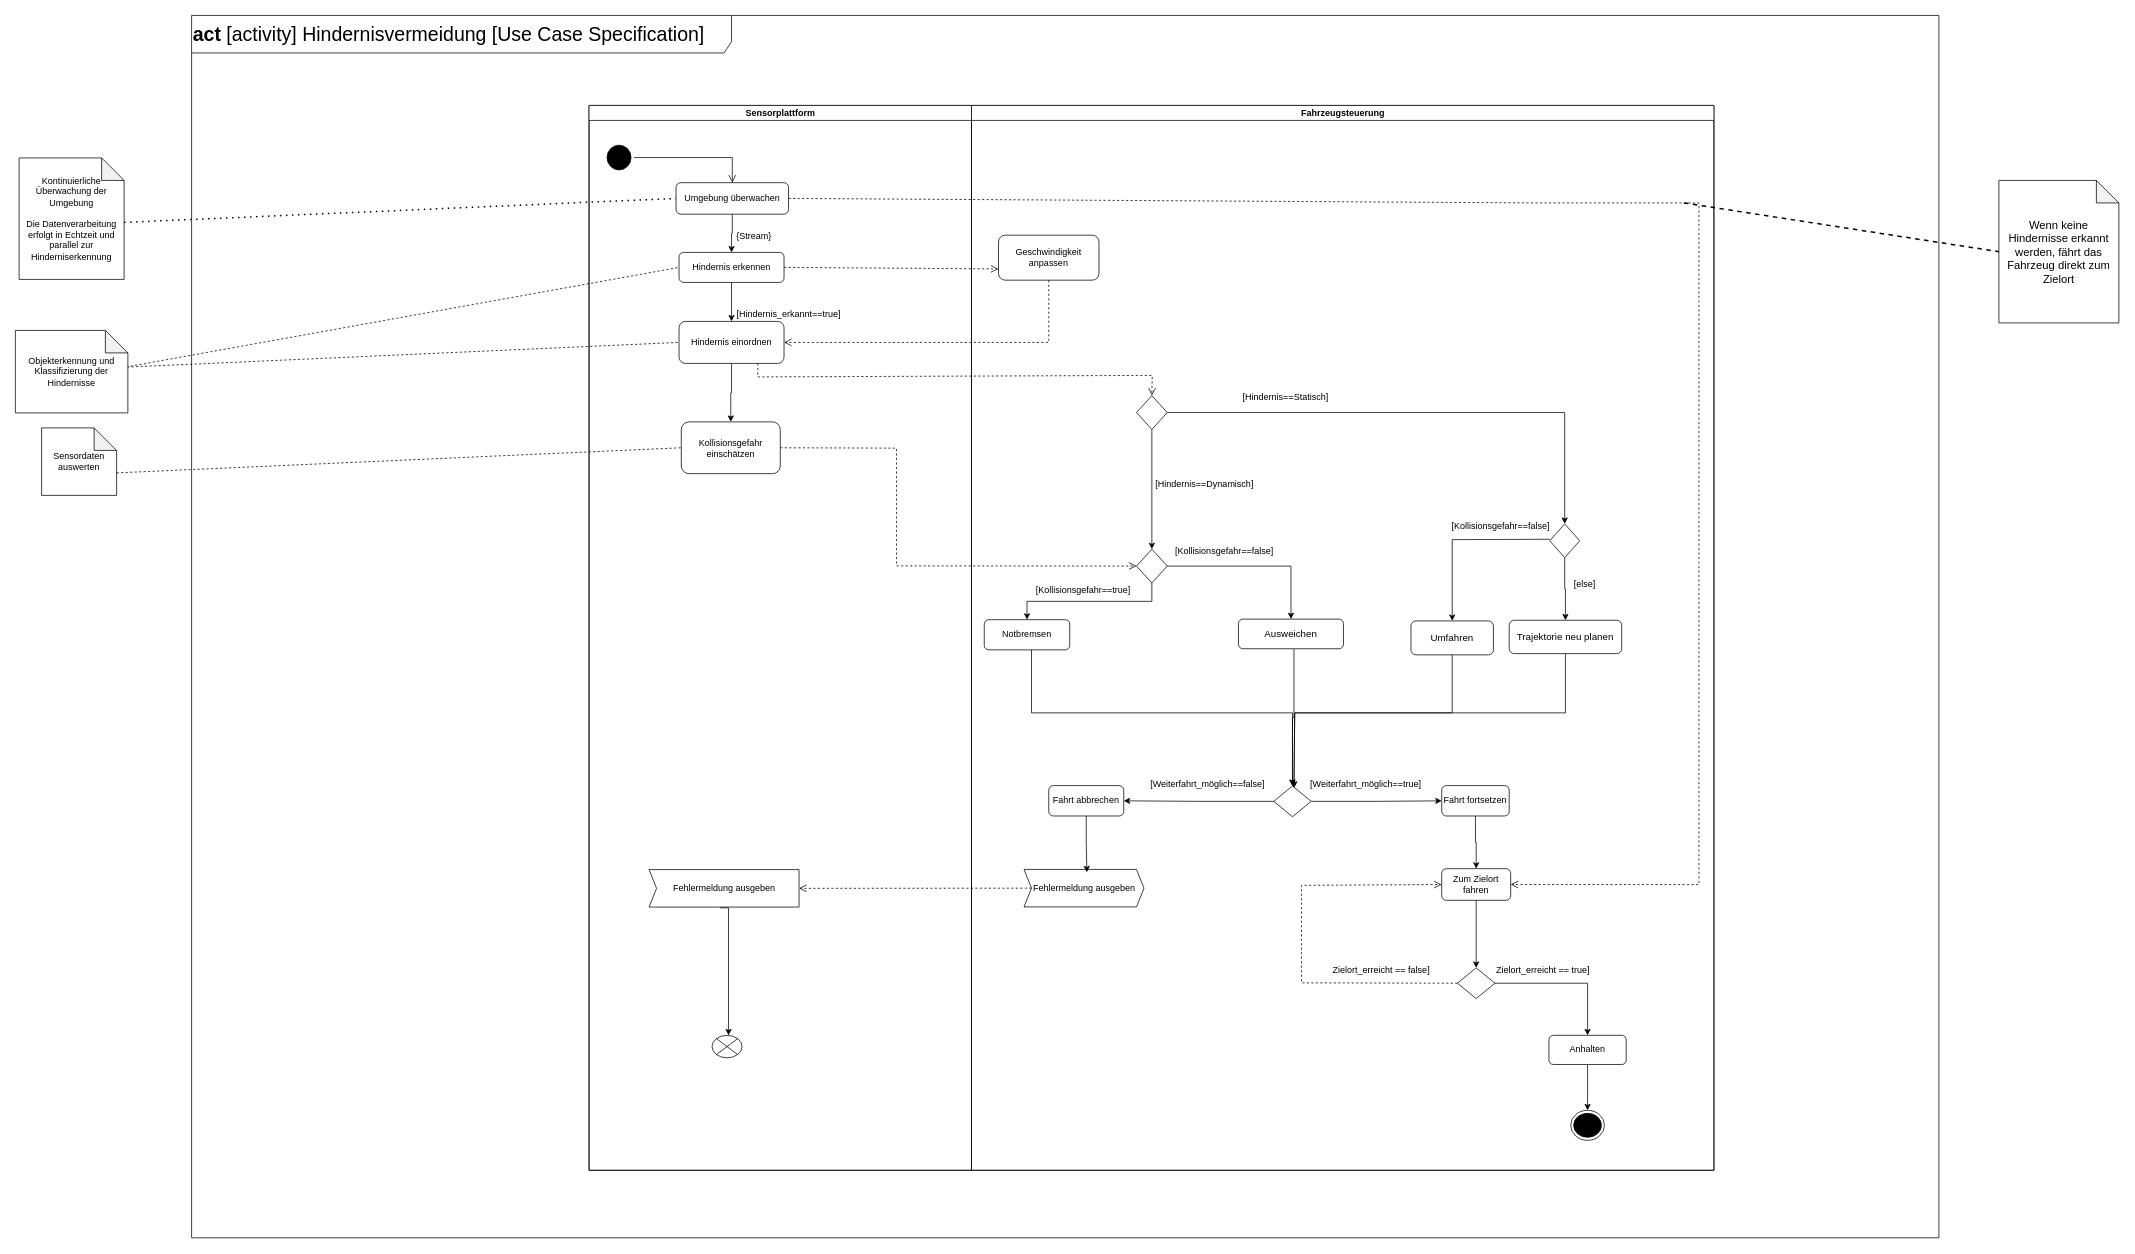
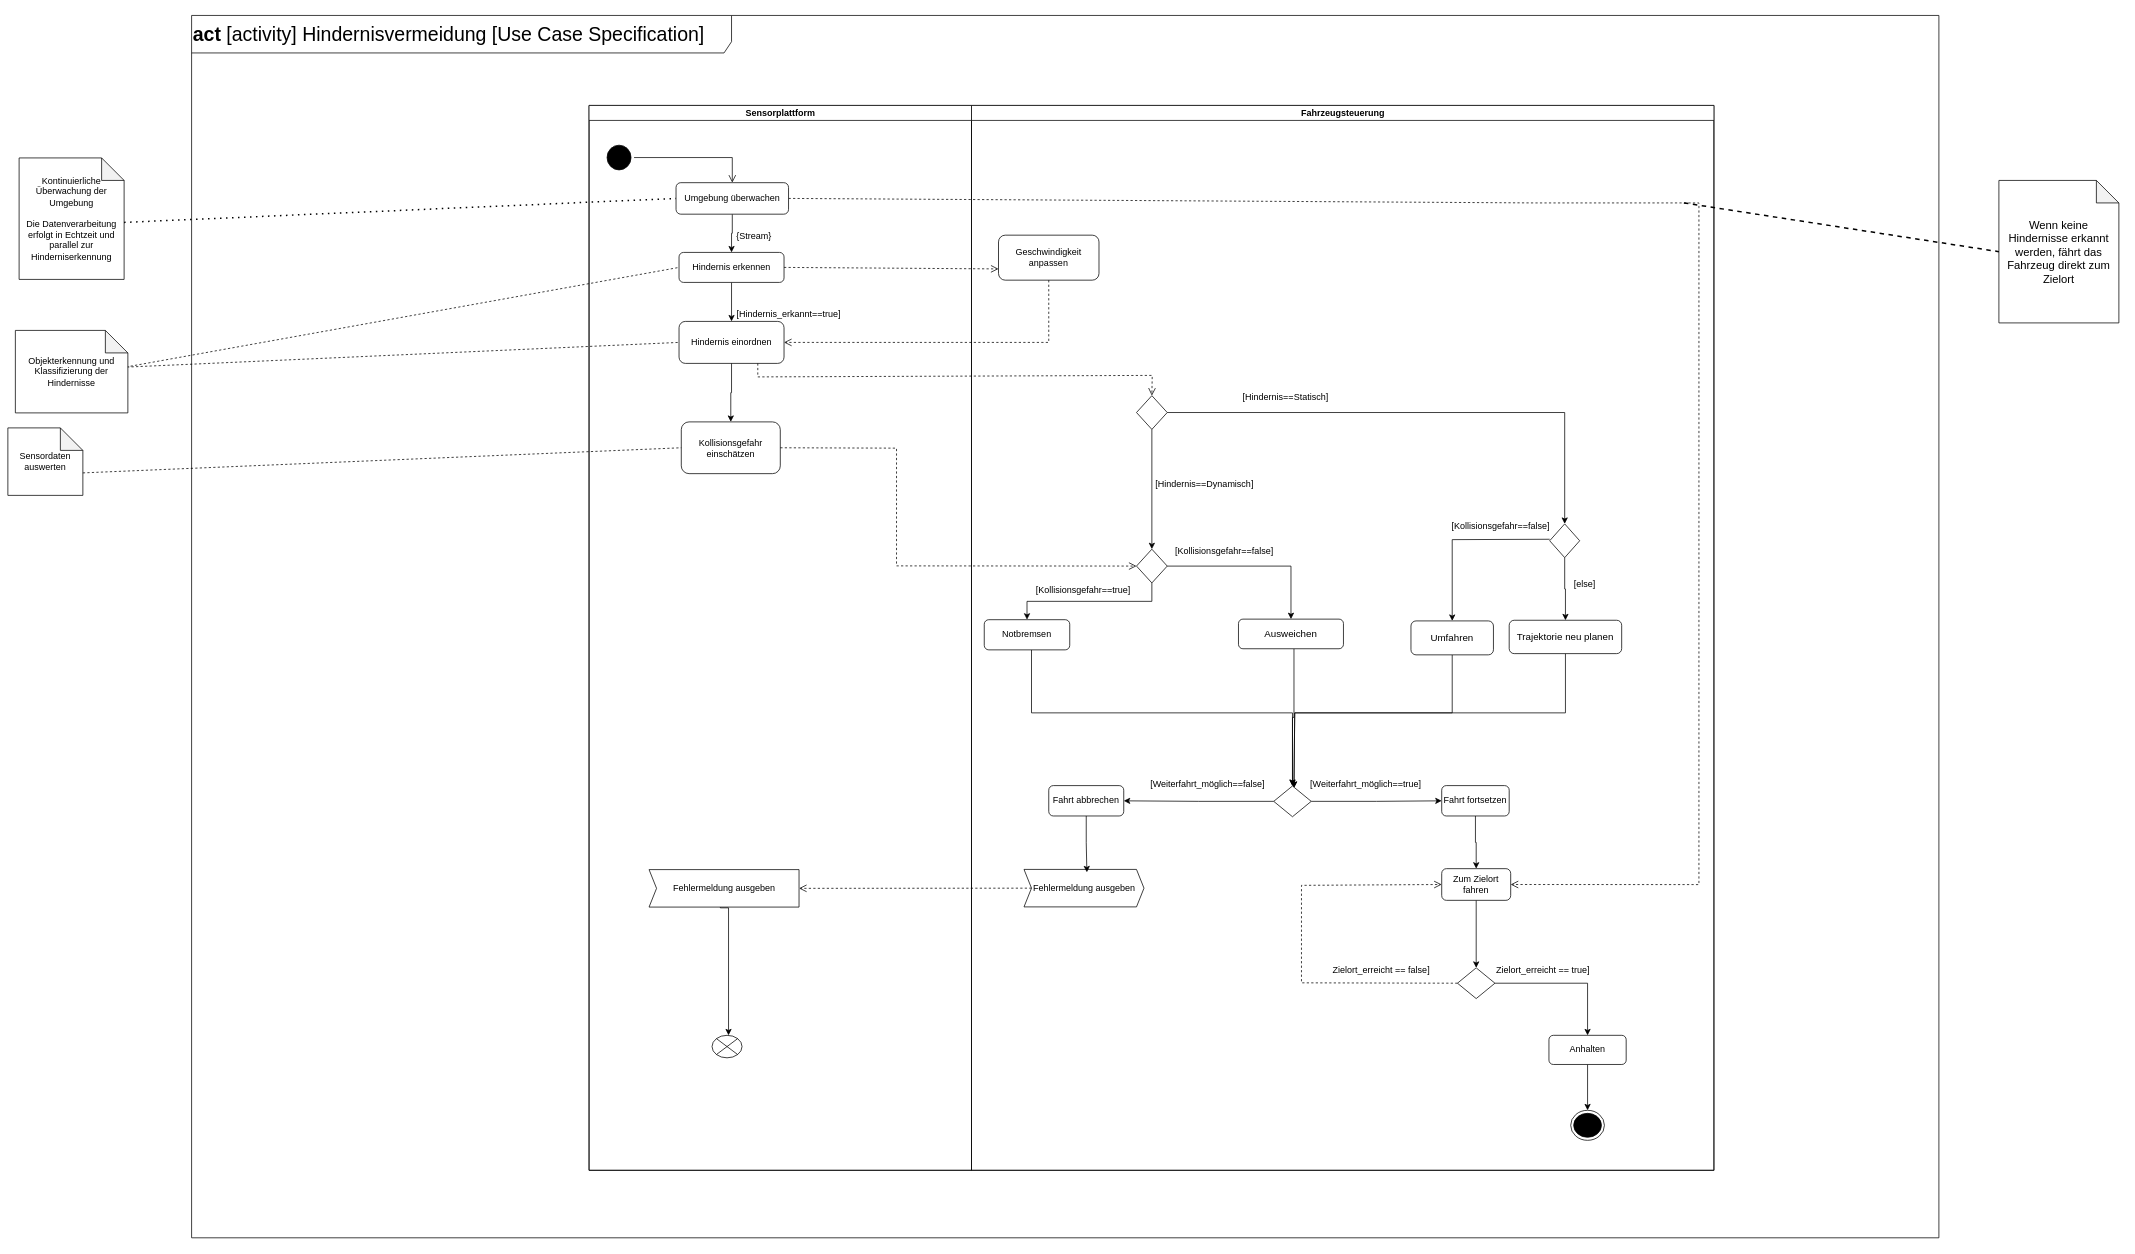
node "Sensordaten auswerten": moved (79, 462) -> (45, 462)
